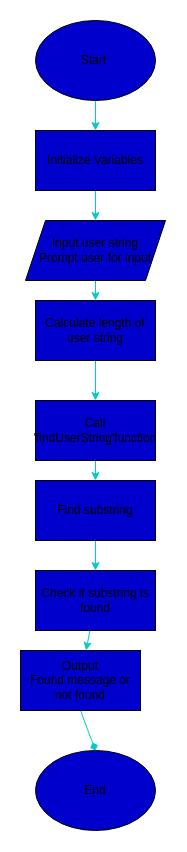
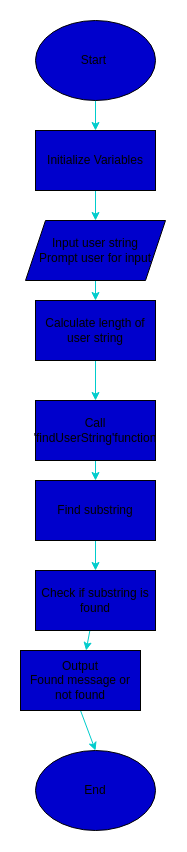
edge "Output Found message or not found" -> "End": arrowhead diamond -> classic
